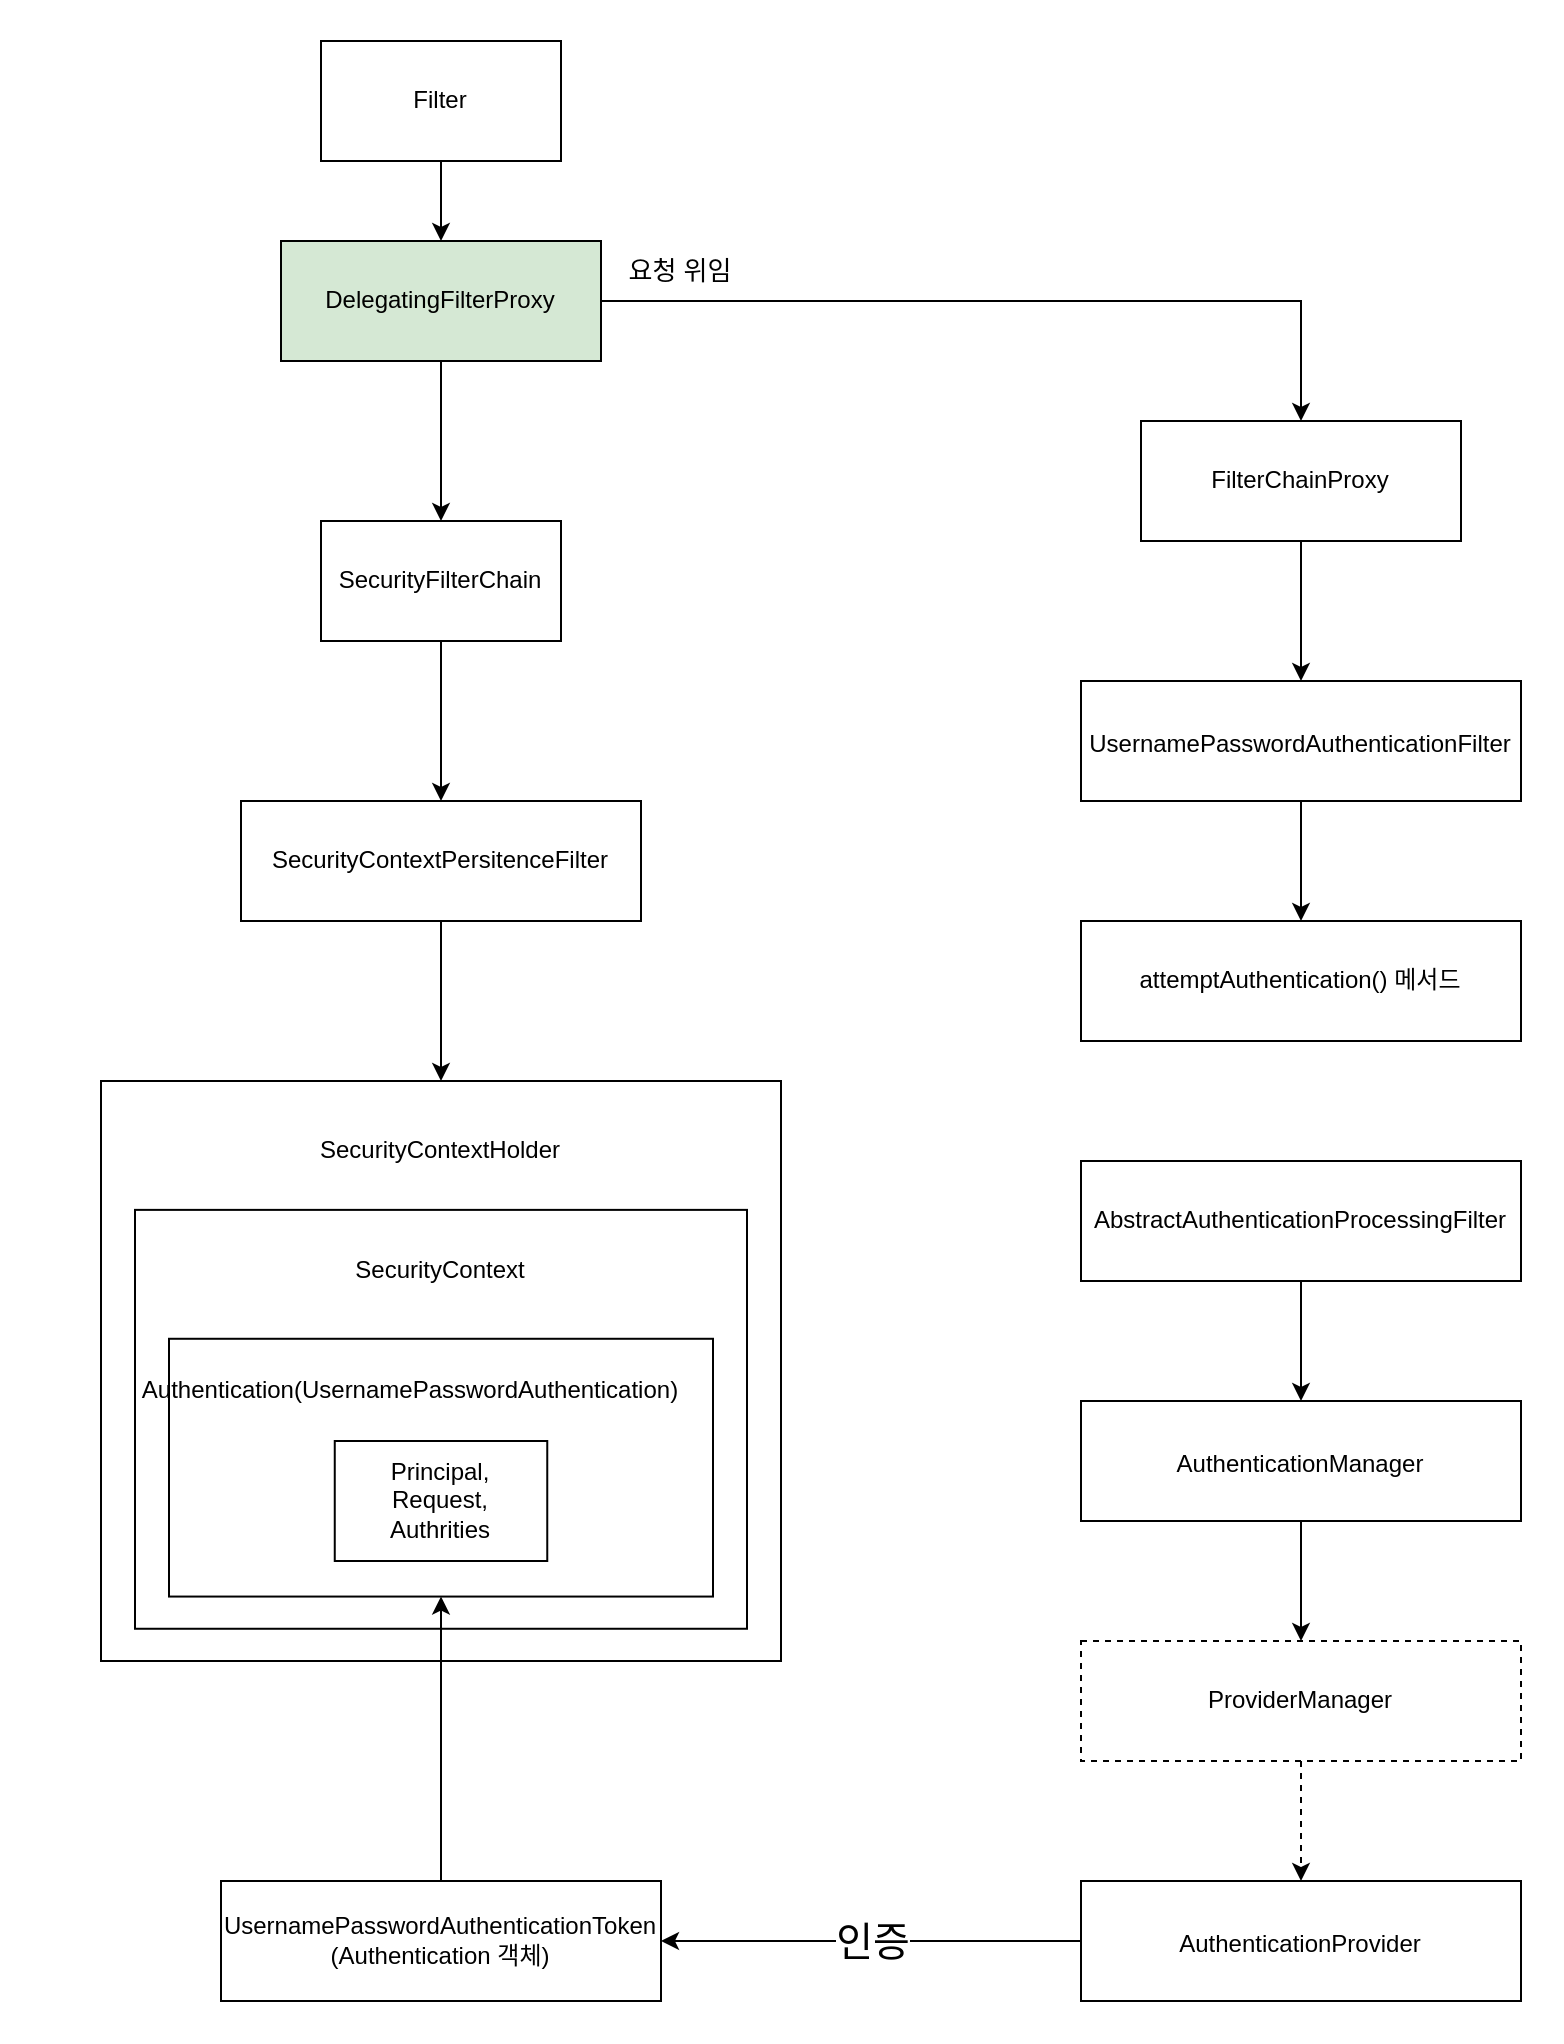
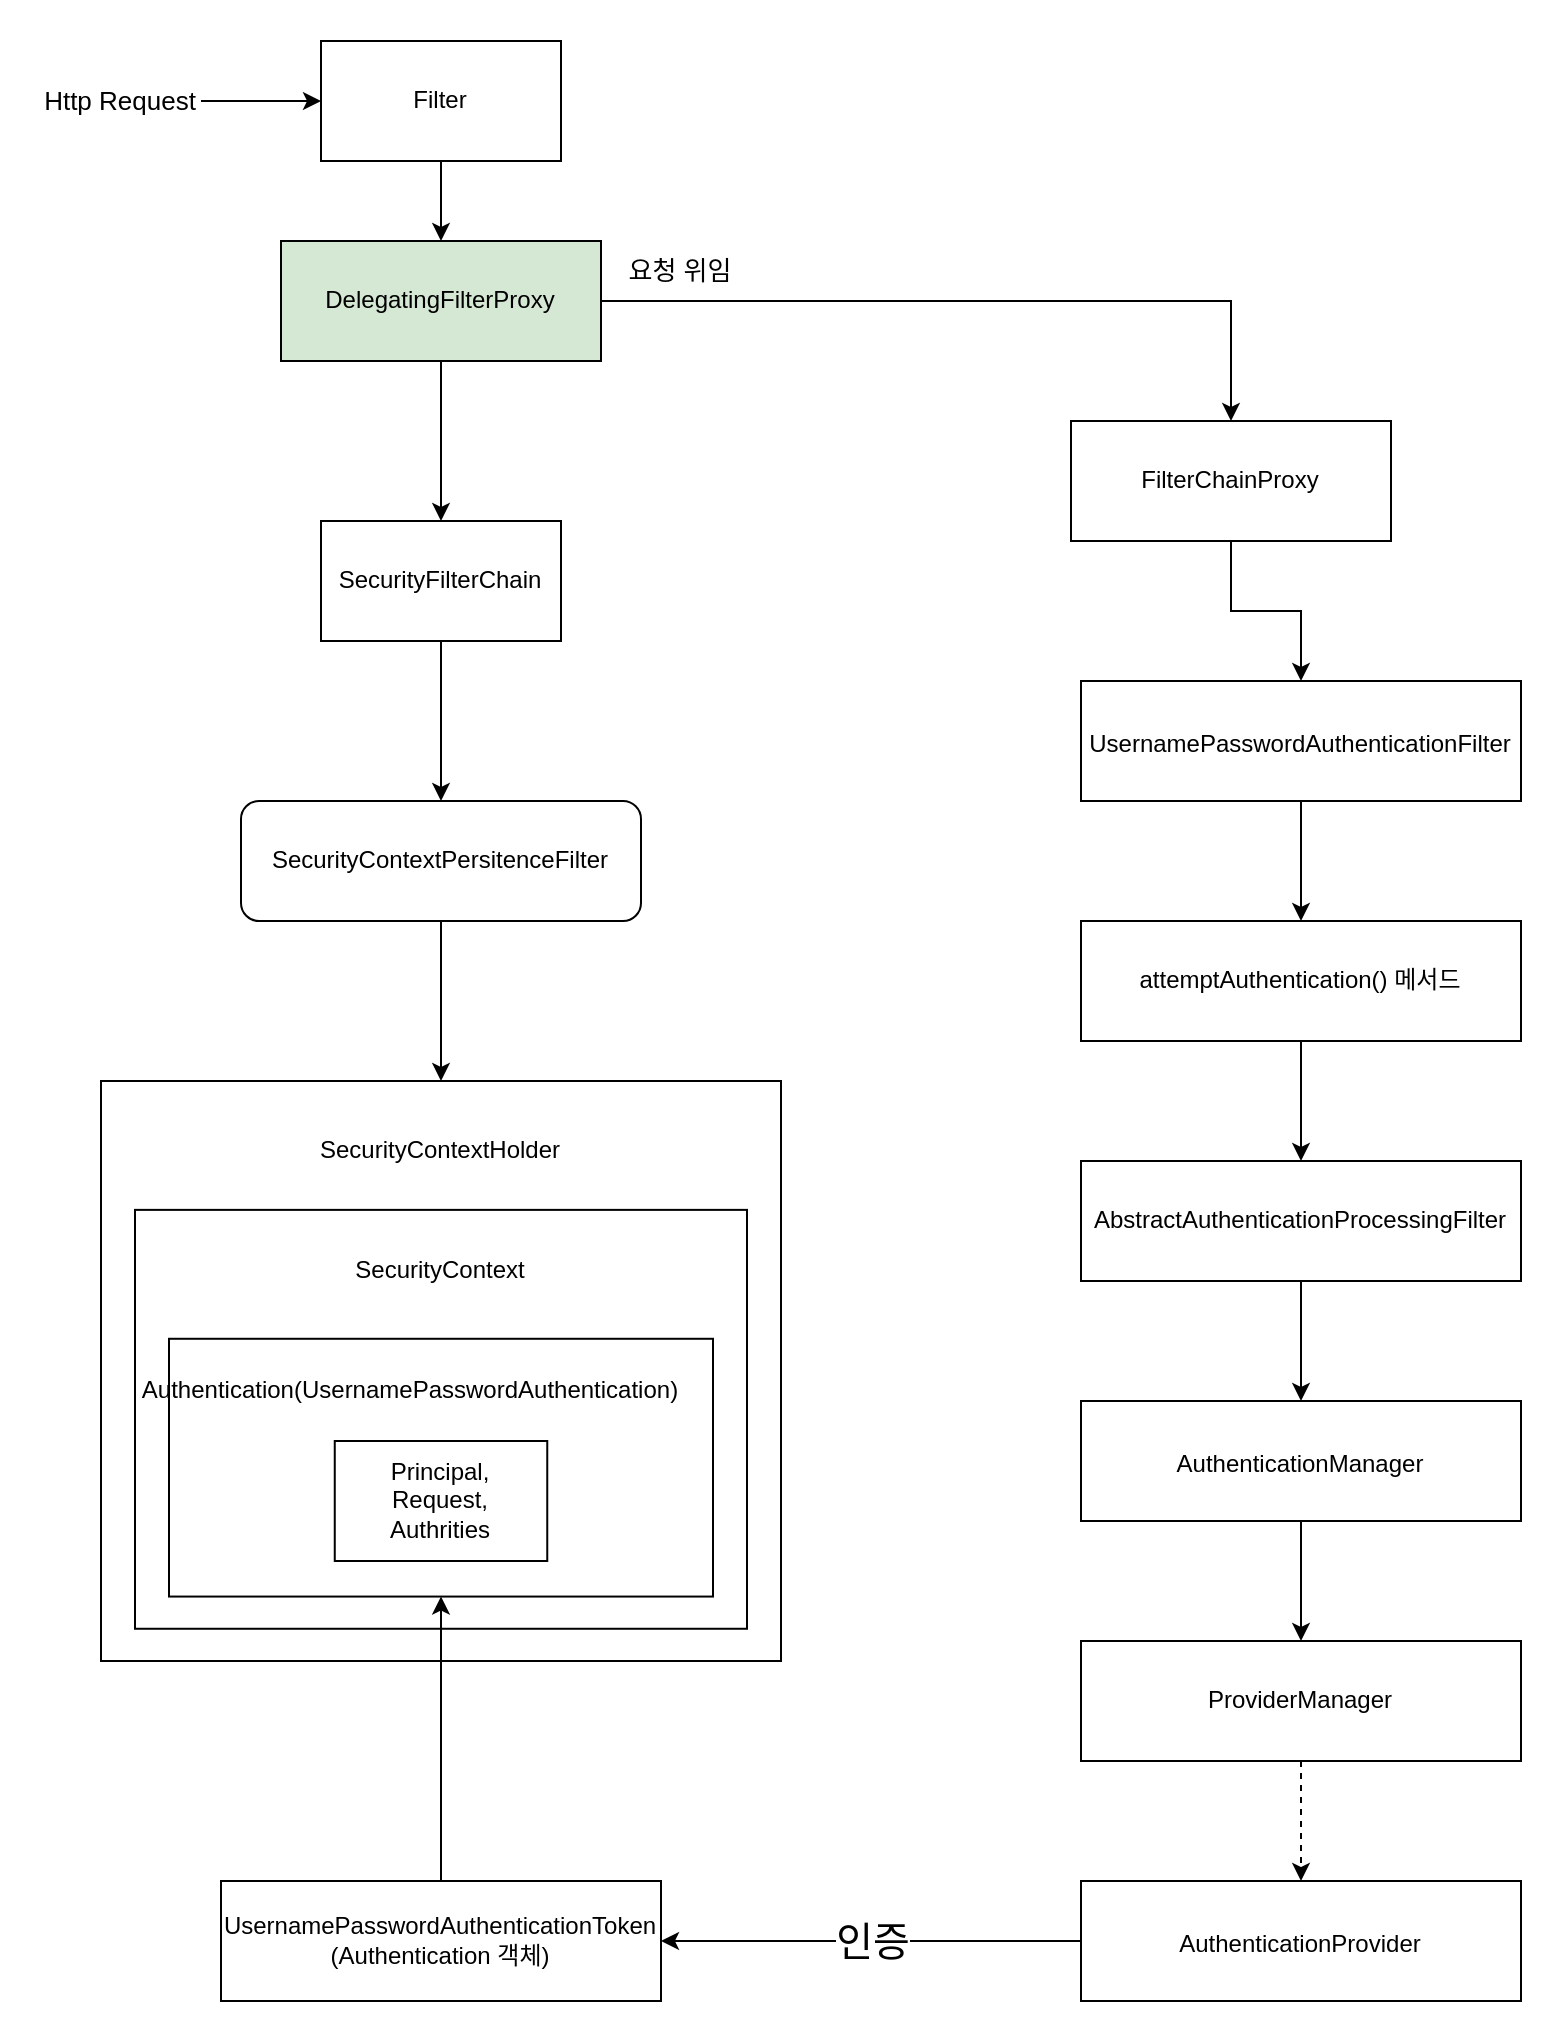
node "Http Request": added
edge "Http Request" -> "Filter": added
node "FilterChainProxy": moved (1301, 481) -> (1231, 481)
node "SecurityContextPersitenceFilter": shape rectangle -> rounded rectangle
edge "attemptAuthentication() 메서드" -> "AbstractAuthenticationProcessingFilter": added
node "ProviderManager": style dashed -> solid
